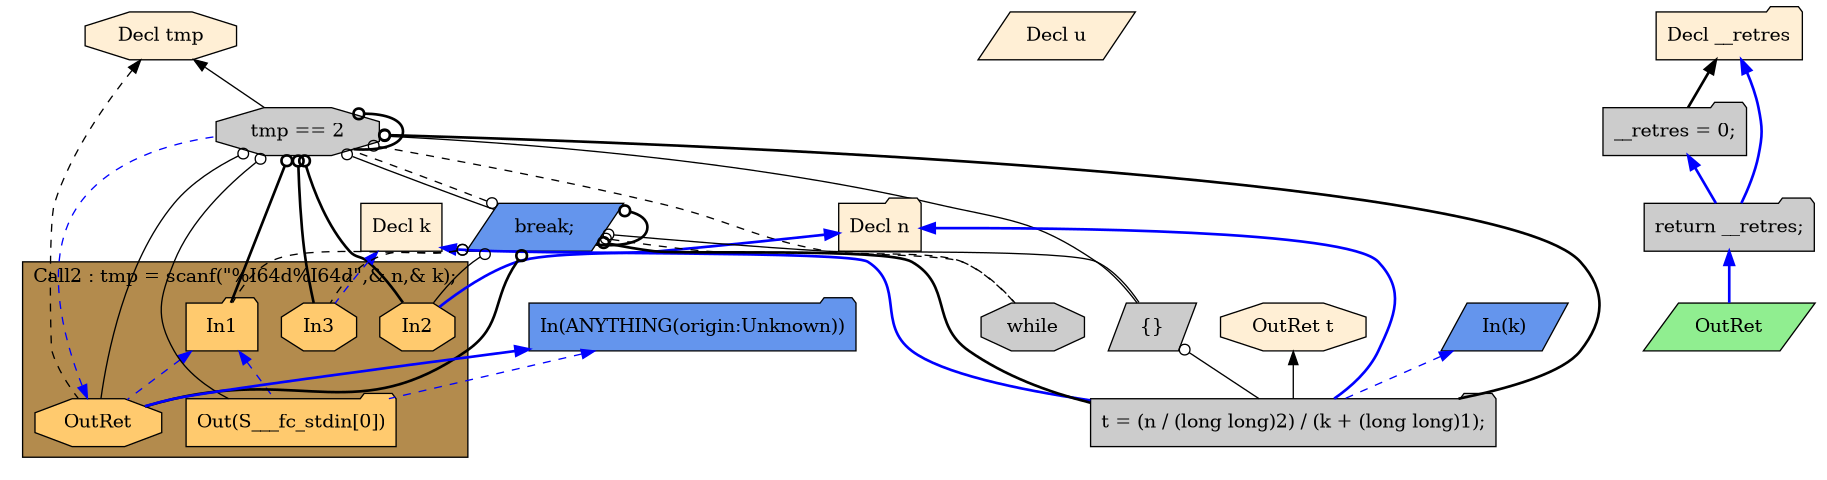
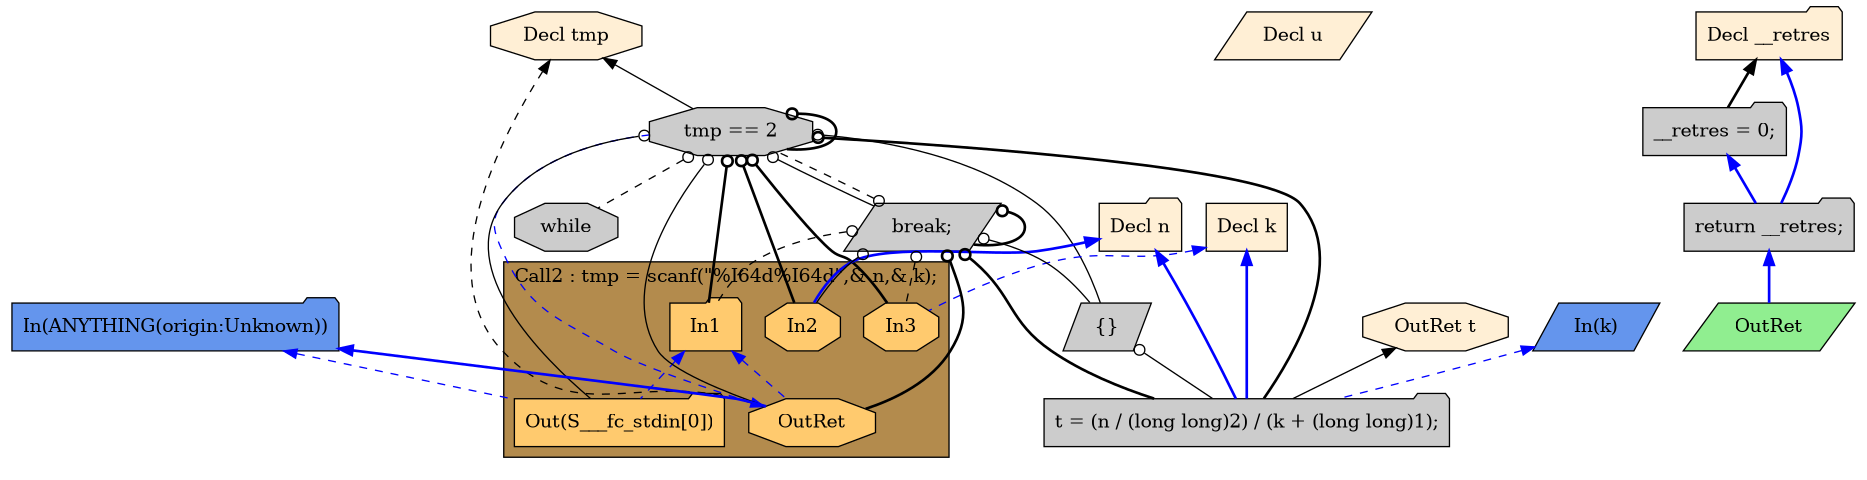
node "break;": fillcolor #6495ed -> #cccccc
edge "while" -> "break;": removed
